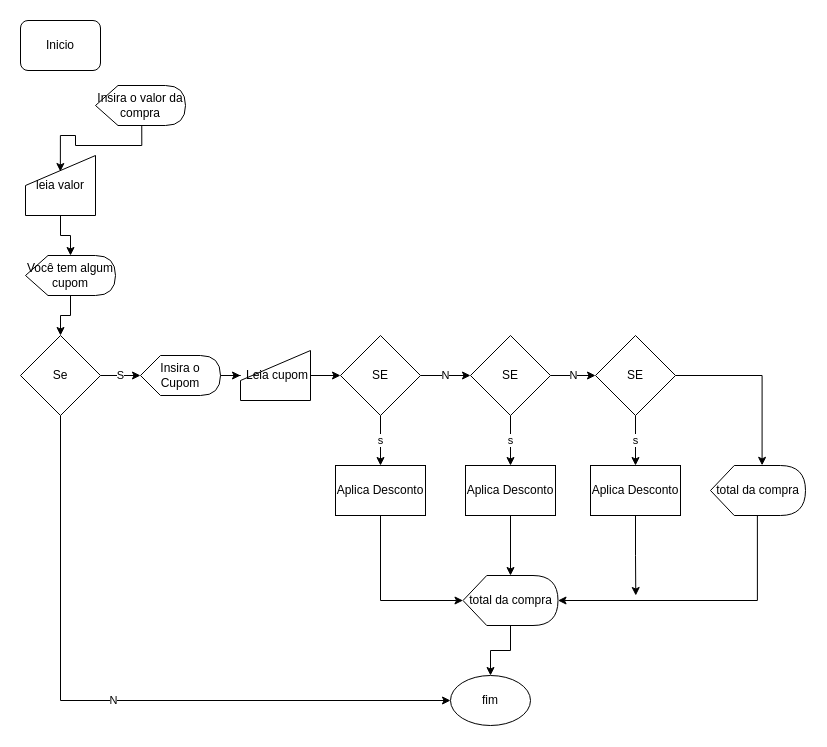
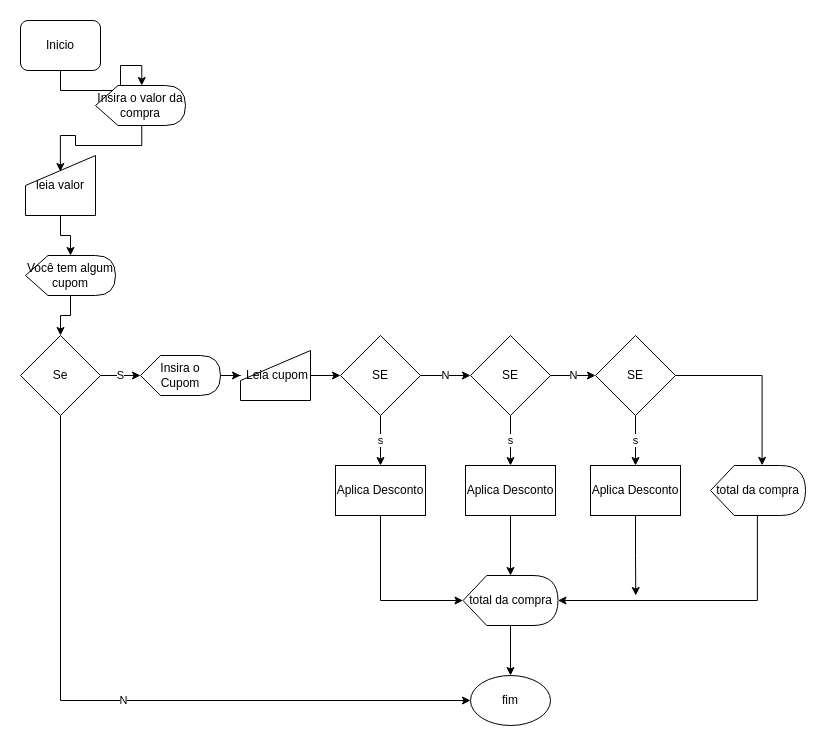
edge "Inicio" -> "Insira o valor da compra": added
node "fim": moved (491, 701) -> (511, 701)
